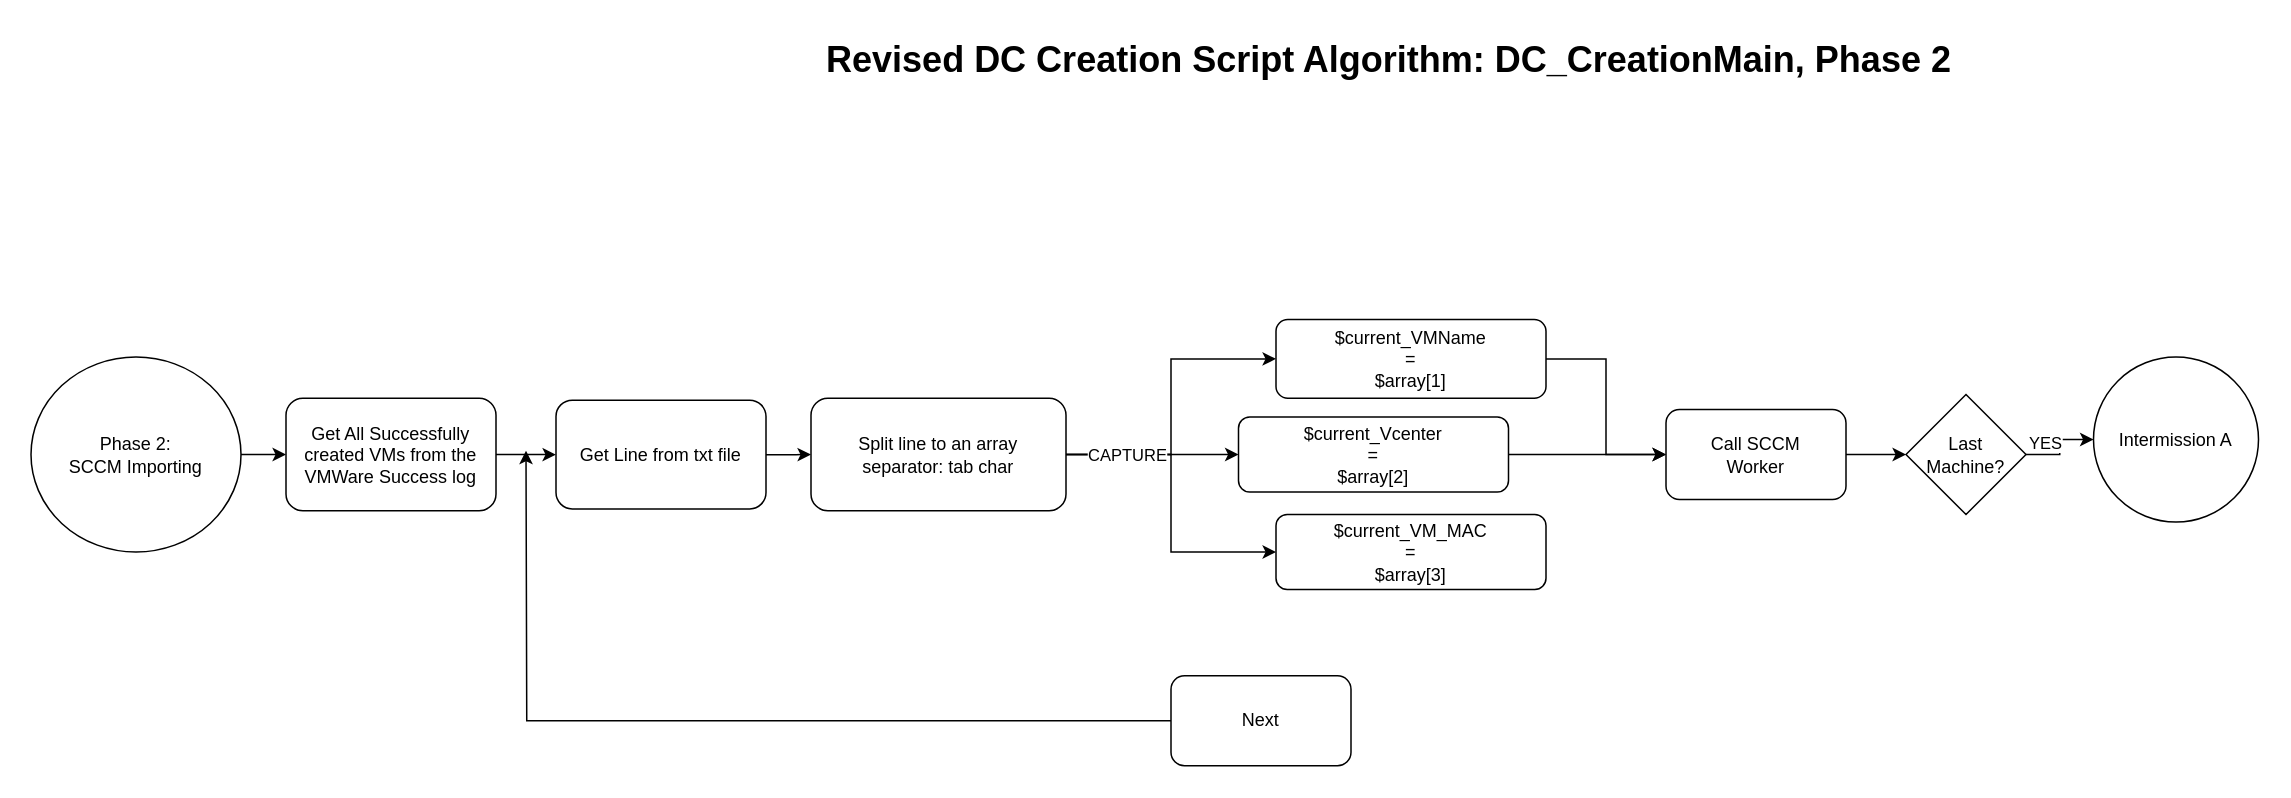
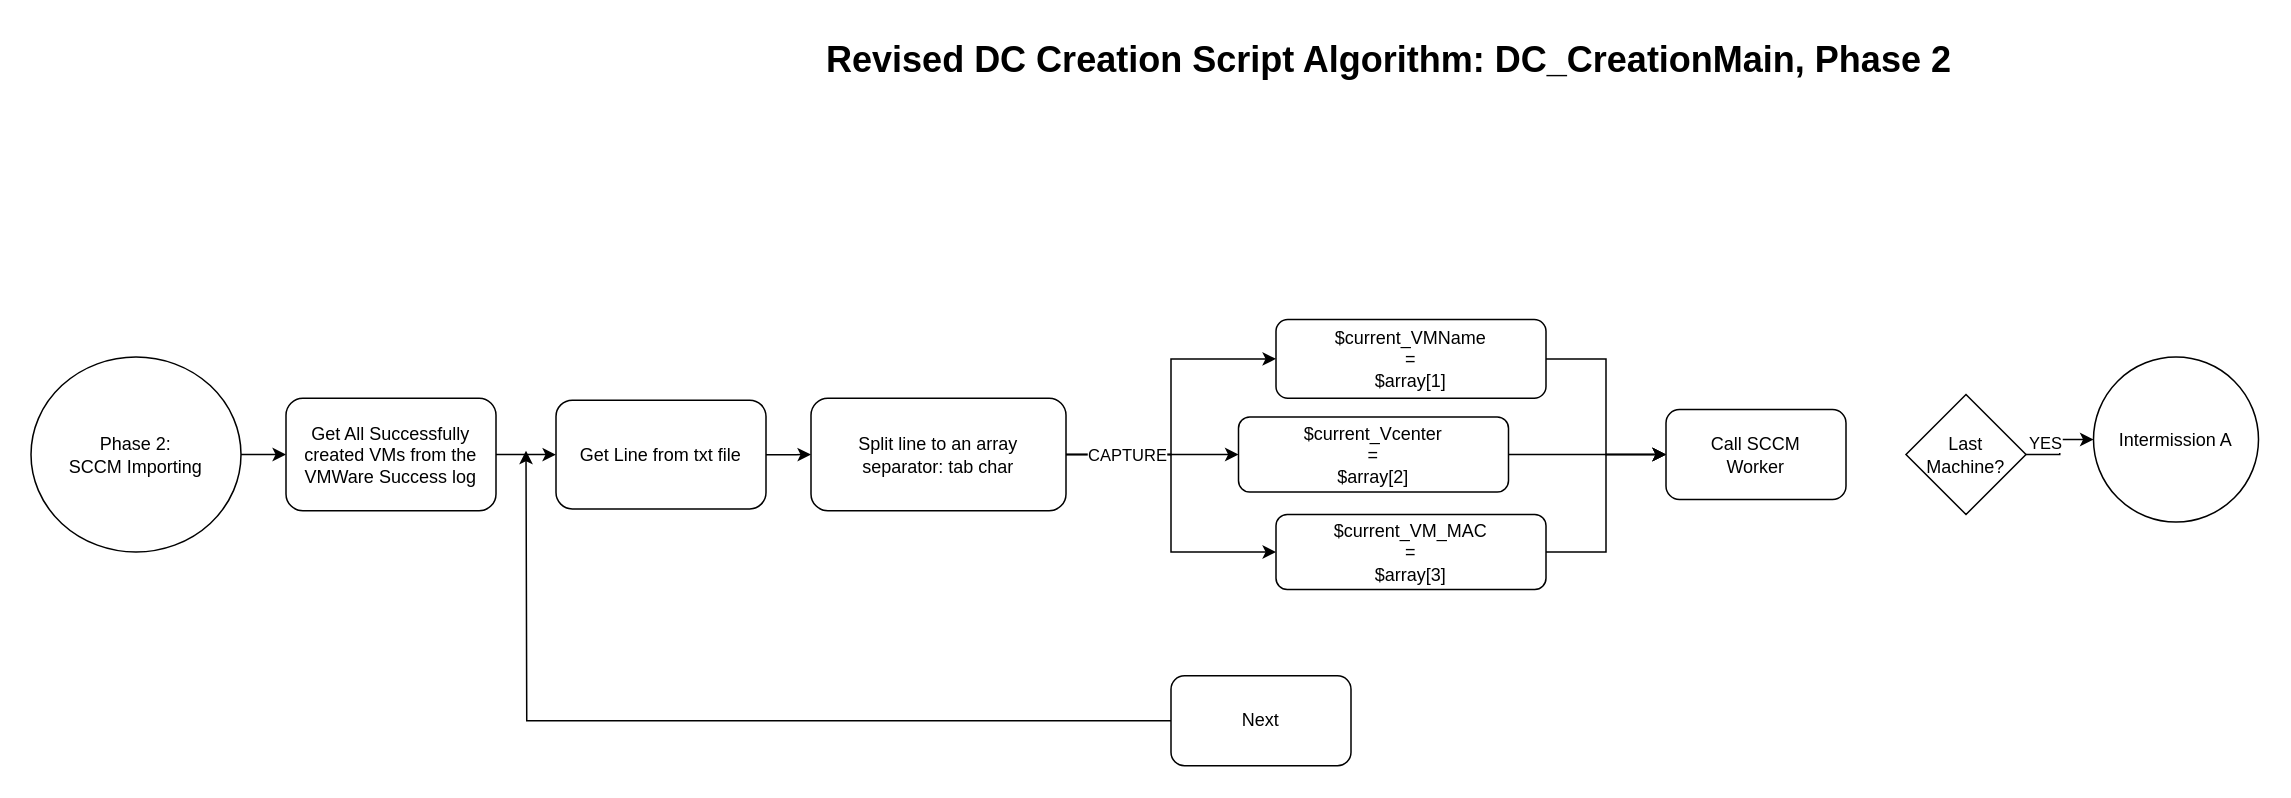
edge "Call SCCM Worker" -> "Last Machine?": removed
edge "$current_VM_MAC = $array[3]" -> "Call SCCM Worker": added
